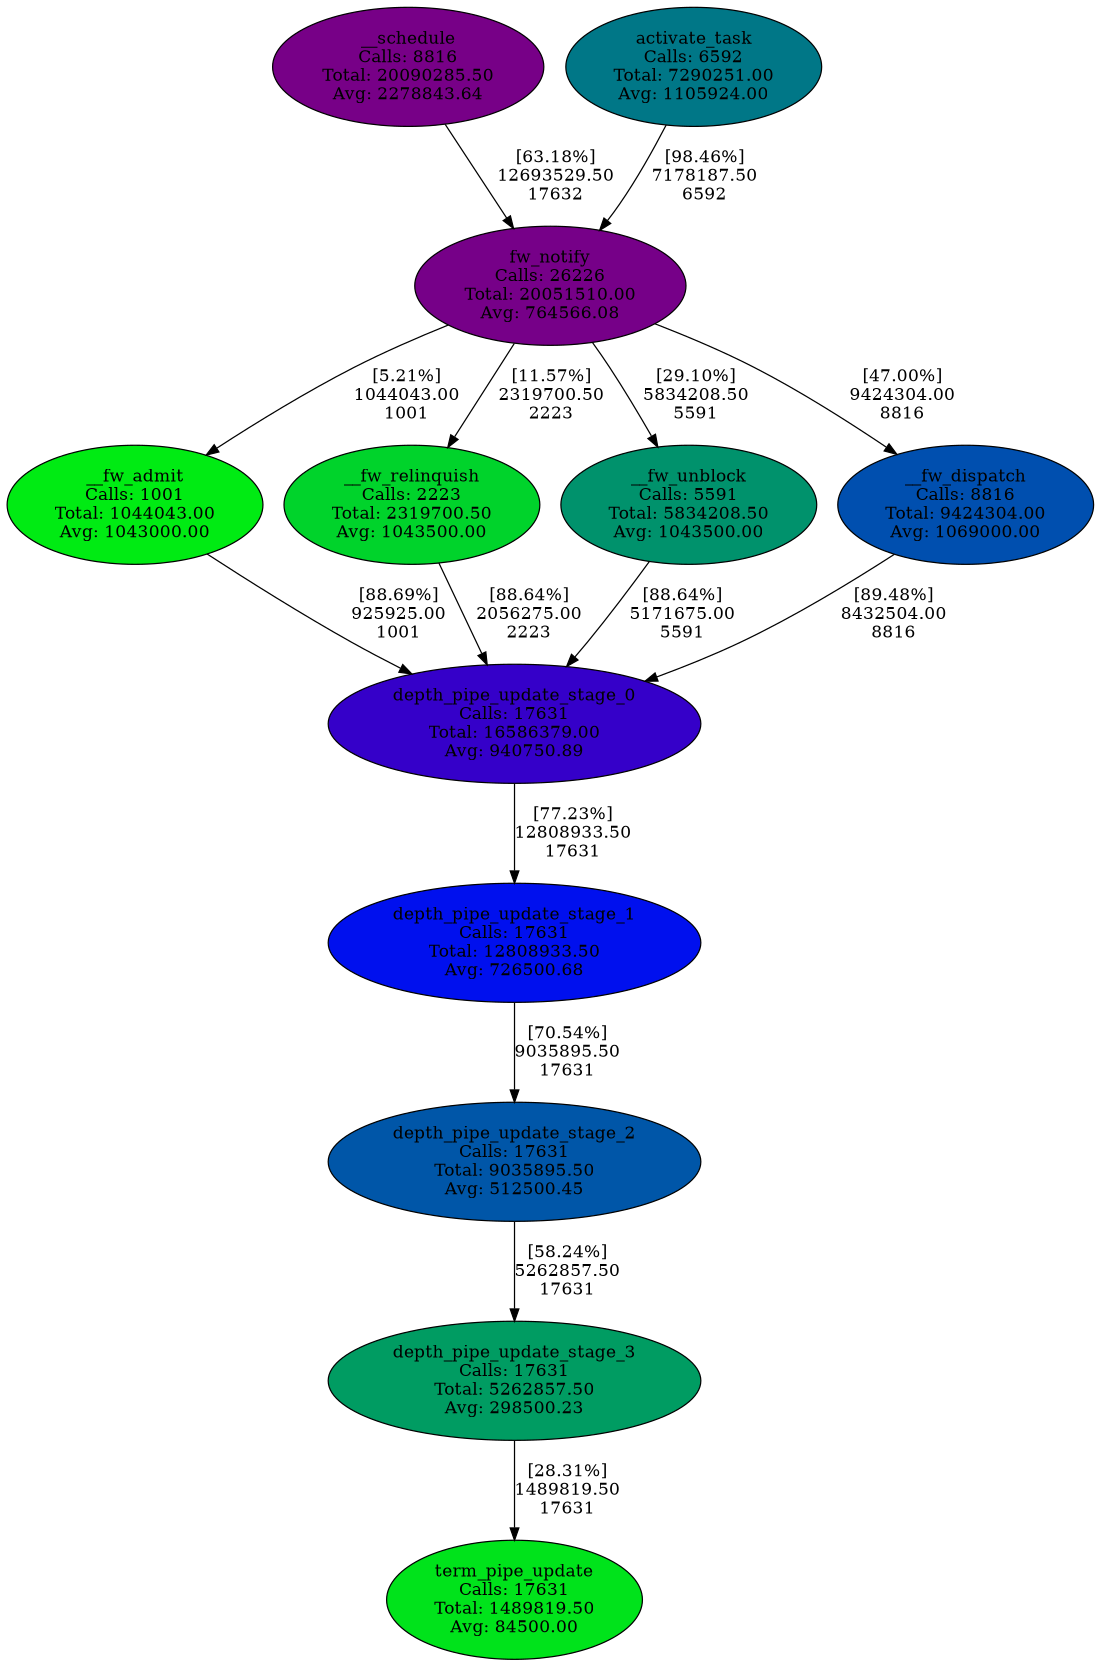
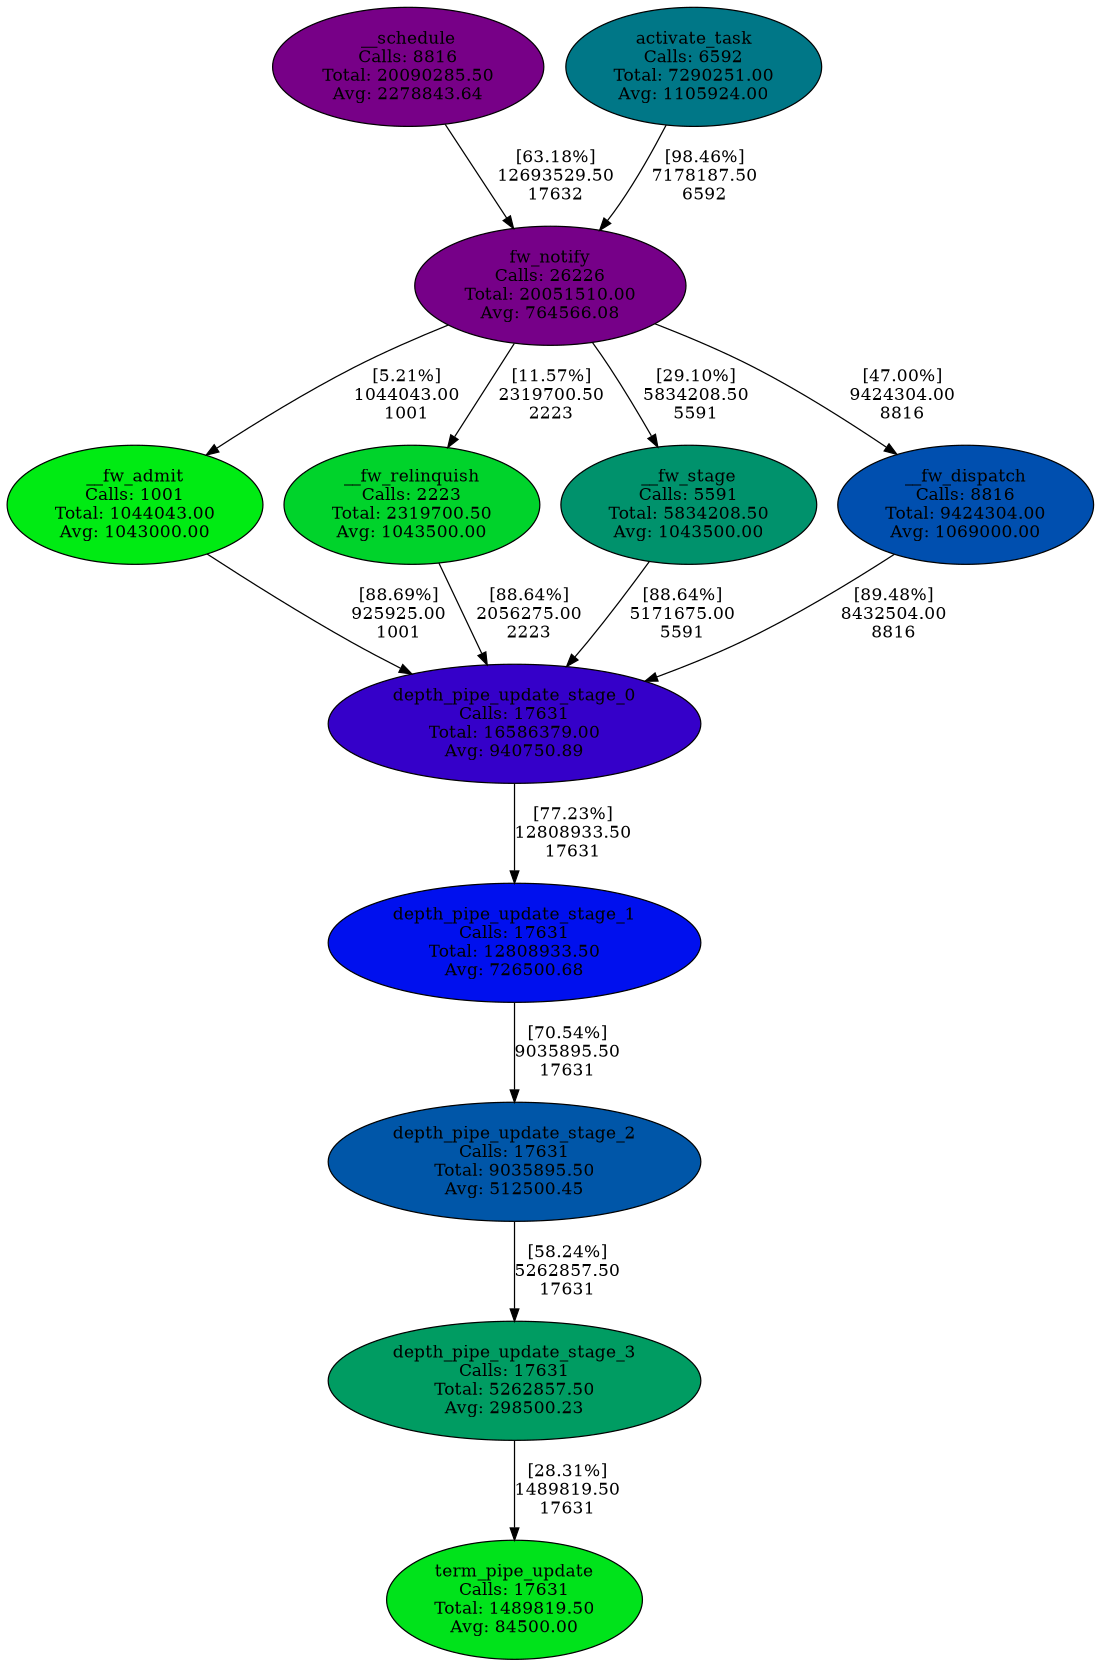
node "__fw_unblock Calls: 5591 Total: 5834208.50 Avg: 1043500.00": label "__fw_unblock Calls: 5591 Total: 5834208.50 Avg: 1043500.00" -> "__fw_stage Calls: 5591 Total: 5834208.50 Avg: 1043500.00"
